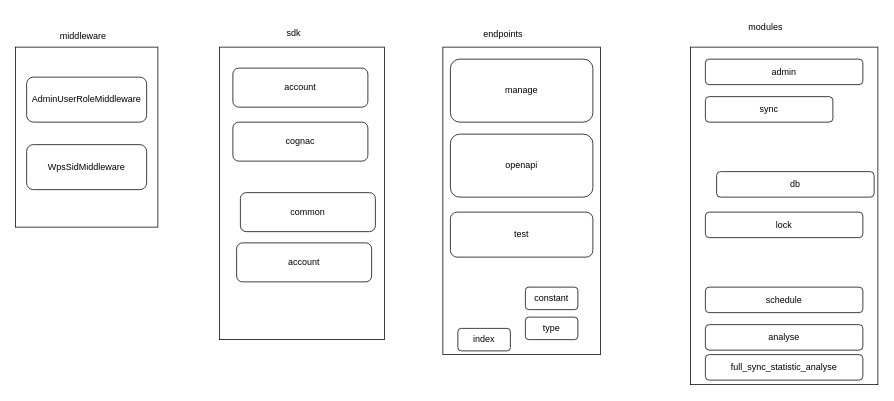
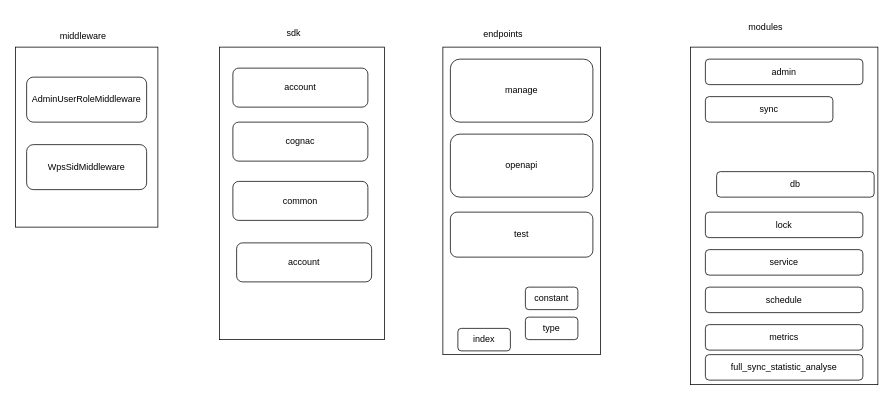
node "common": moved (308, 212) -> (300, 201)
node "service": added
node "analyse": label "analyse" -> "metrics"
